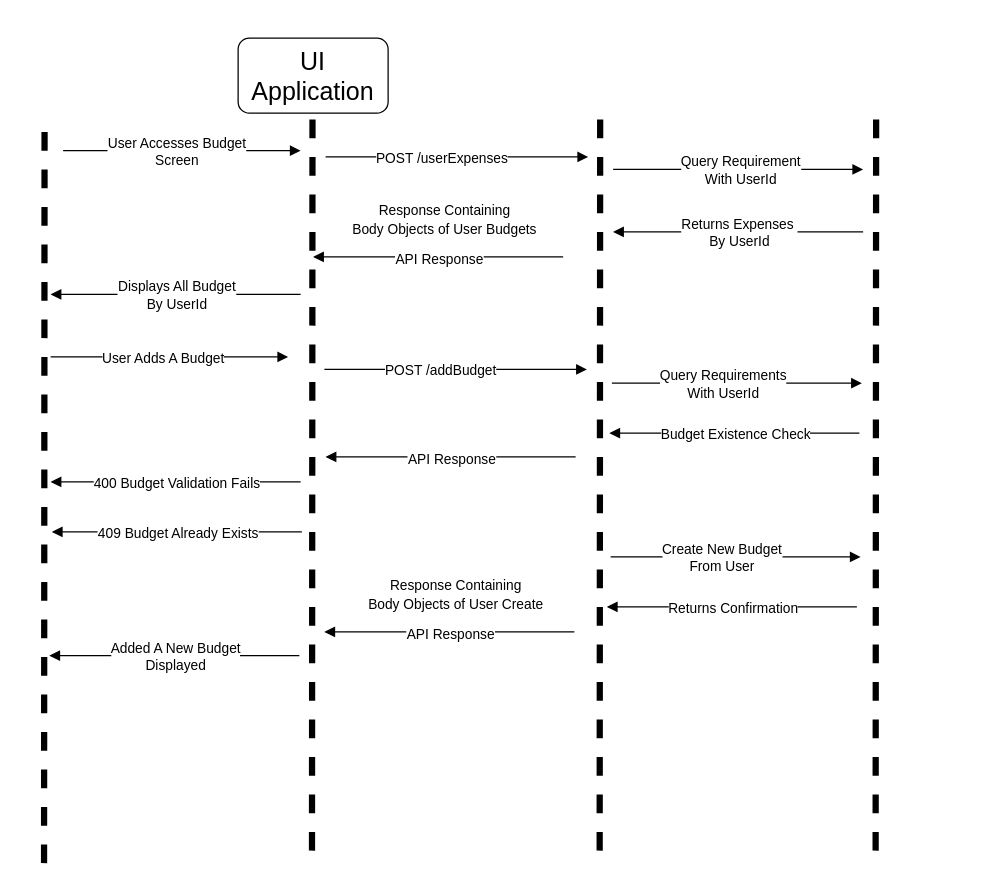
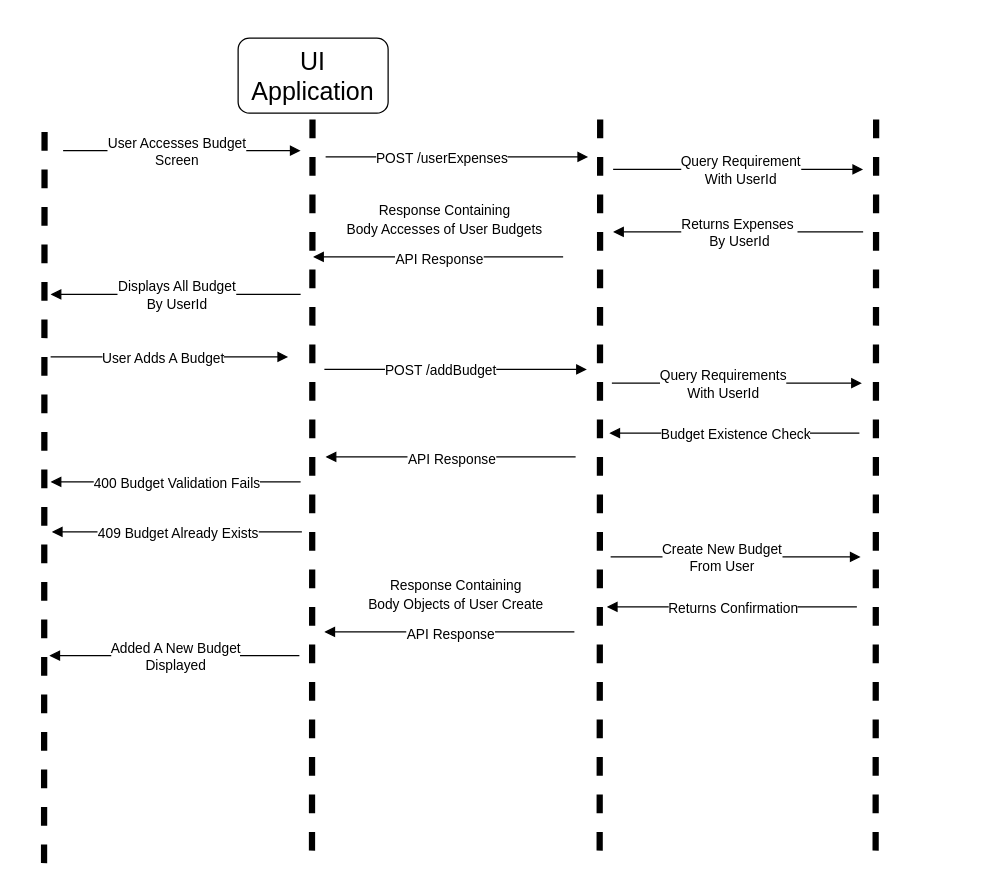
node "Response Containing Body Objects of User Budgets": label "Response Containing Body Objects of User Budgets" -> "Response Containing Body Accesses of User Budgets"
